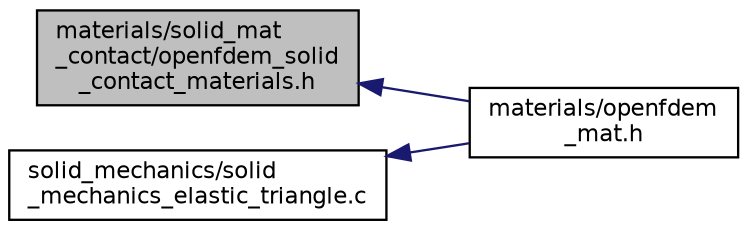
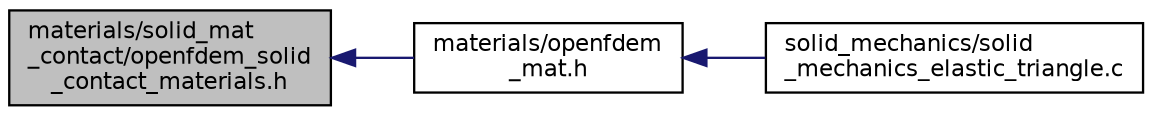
edge "materials/openfdem _mat.h" -> "solid_mechanics/solid _mechanics_elastic_triangle.c": reversed
